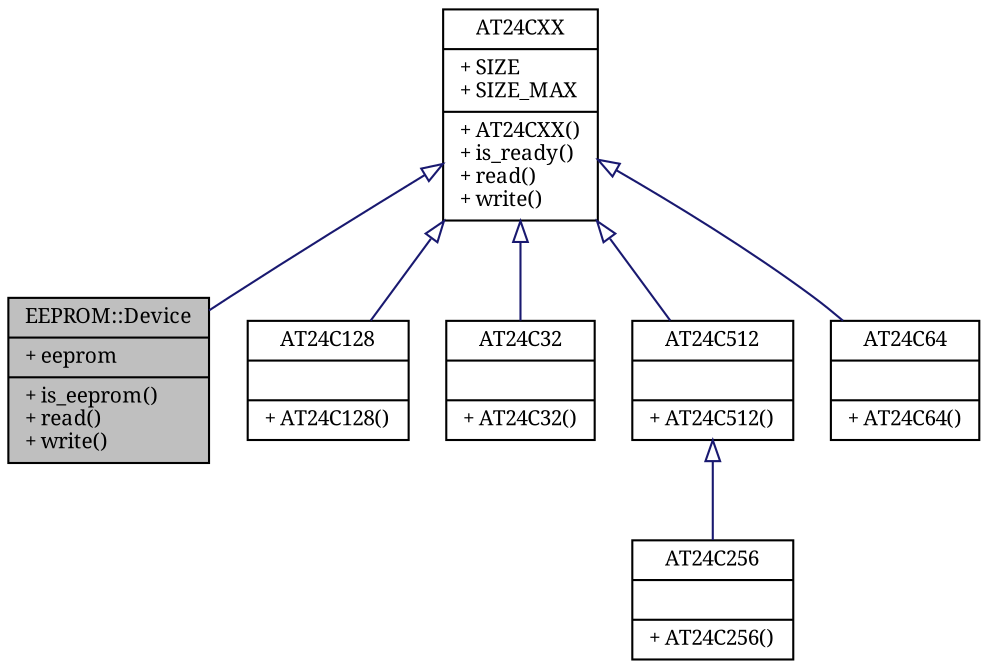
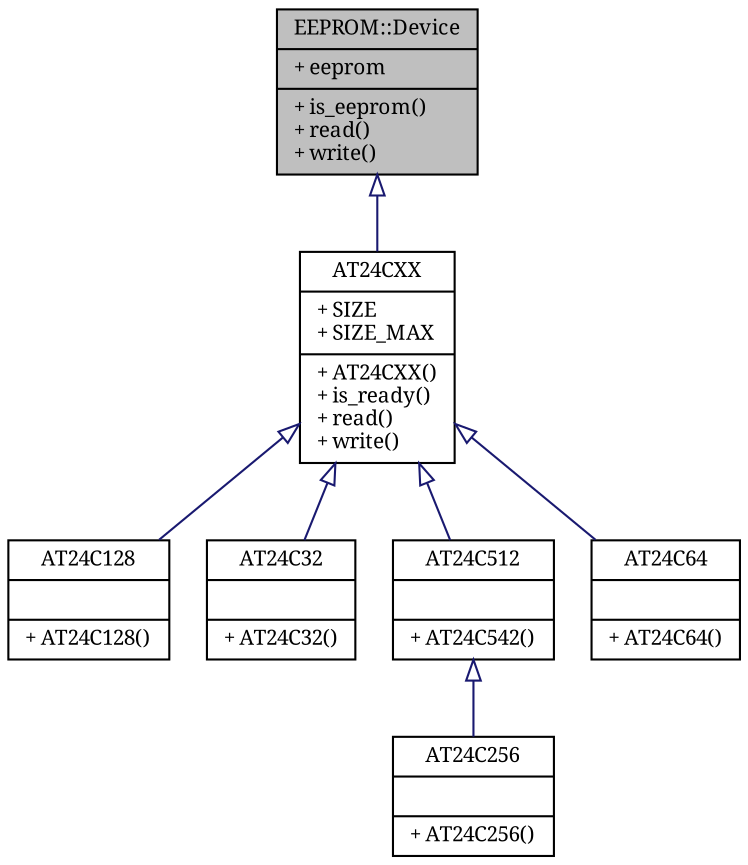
edge "EEPROM::Device" -> "AT24CXX": reversed
node "AT24C512": text "+ AT24C512()" -> "+ AT24C542()"
